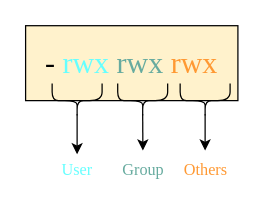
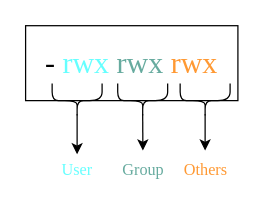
node "- rwx rwx rwx": fillcolor #fff2cc -> #ffffff
